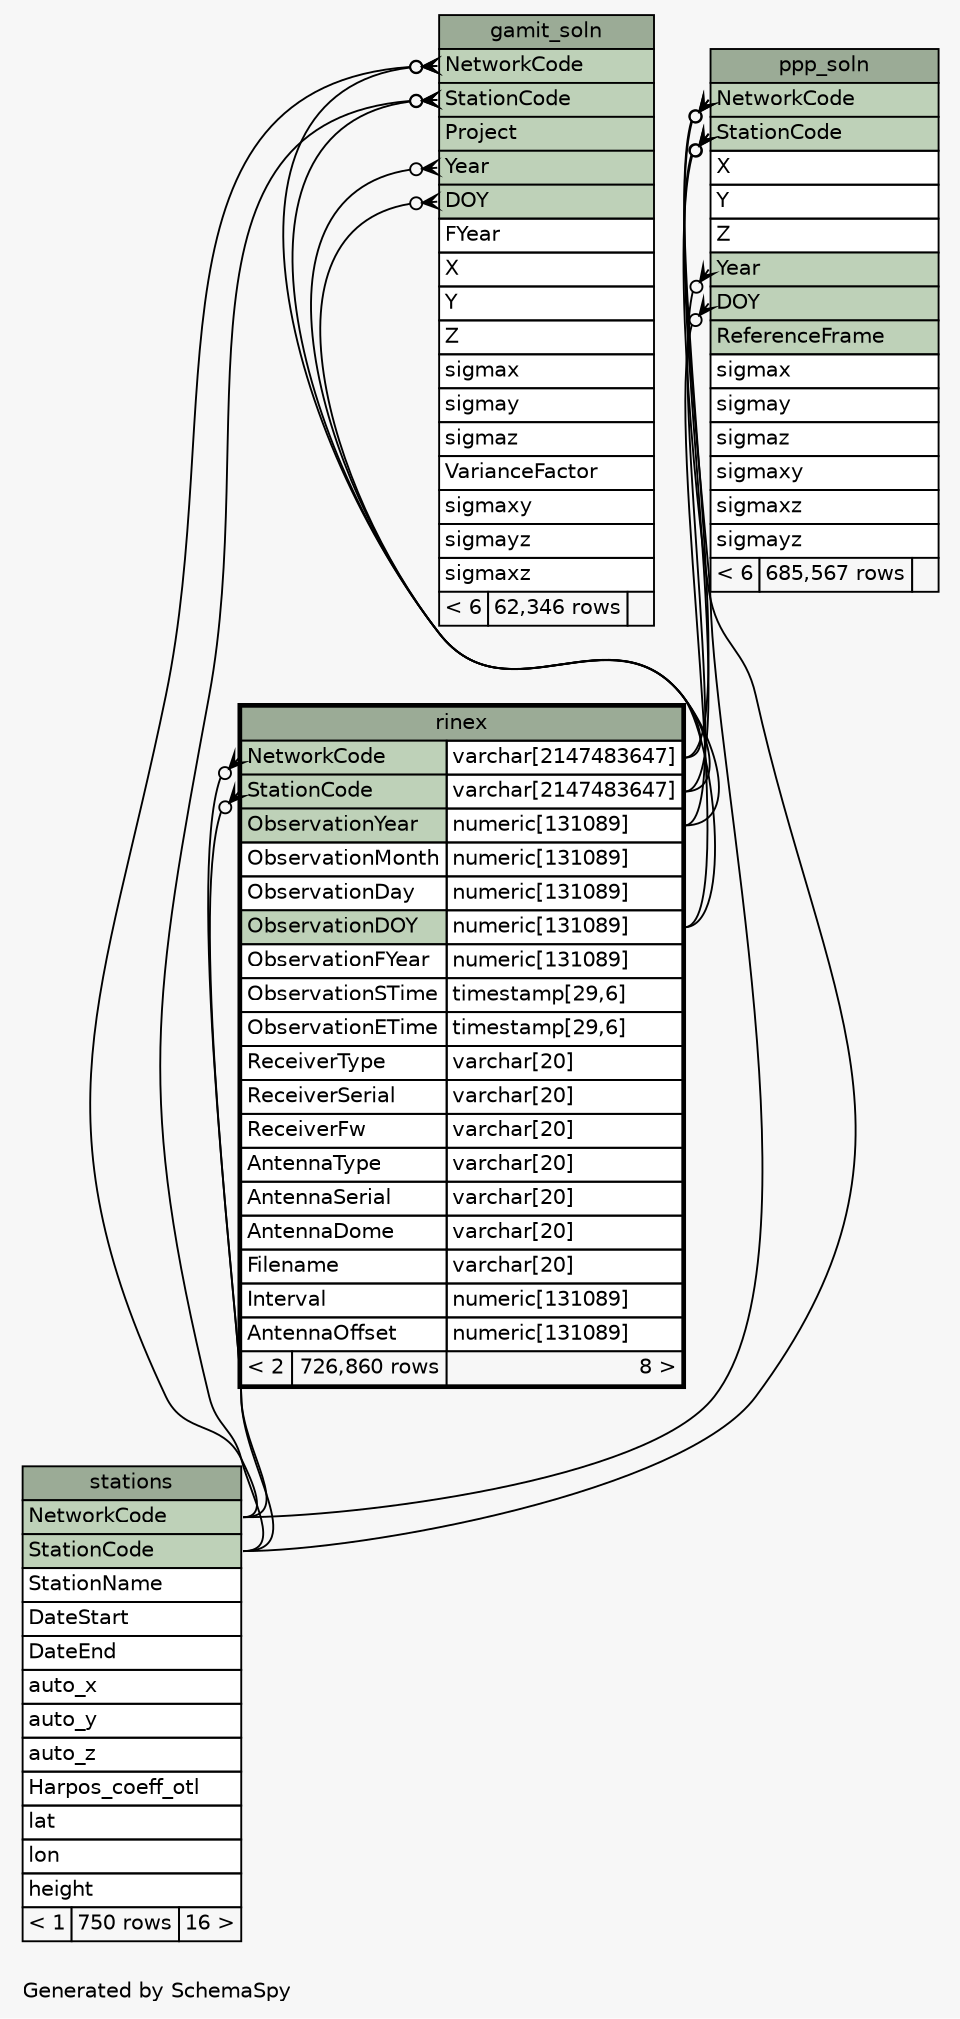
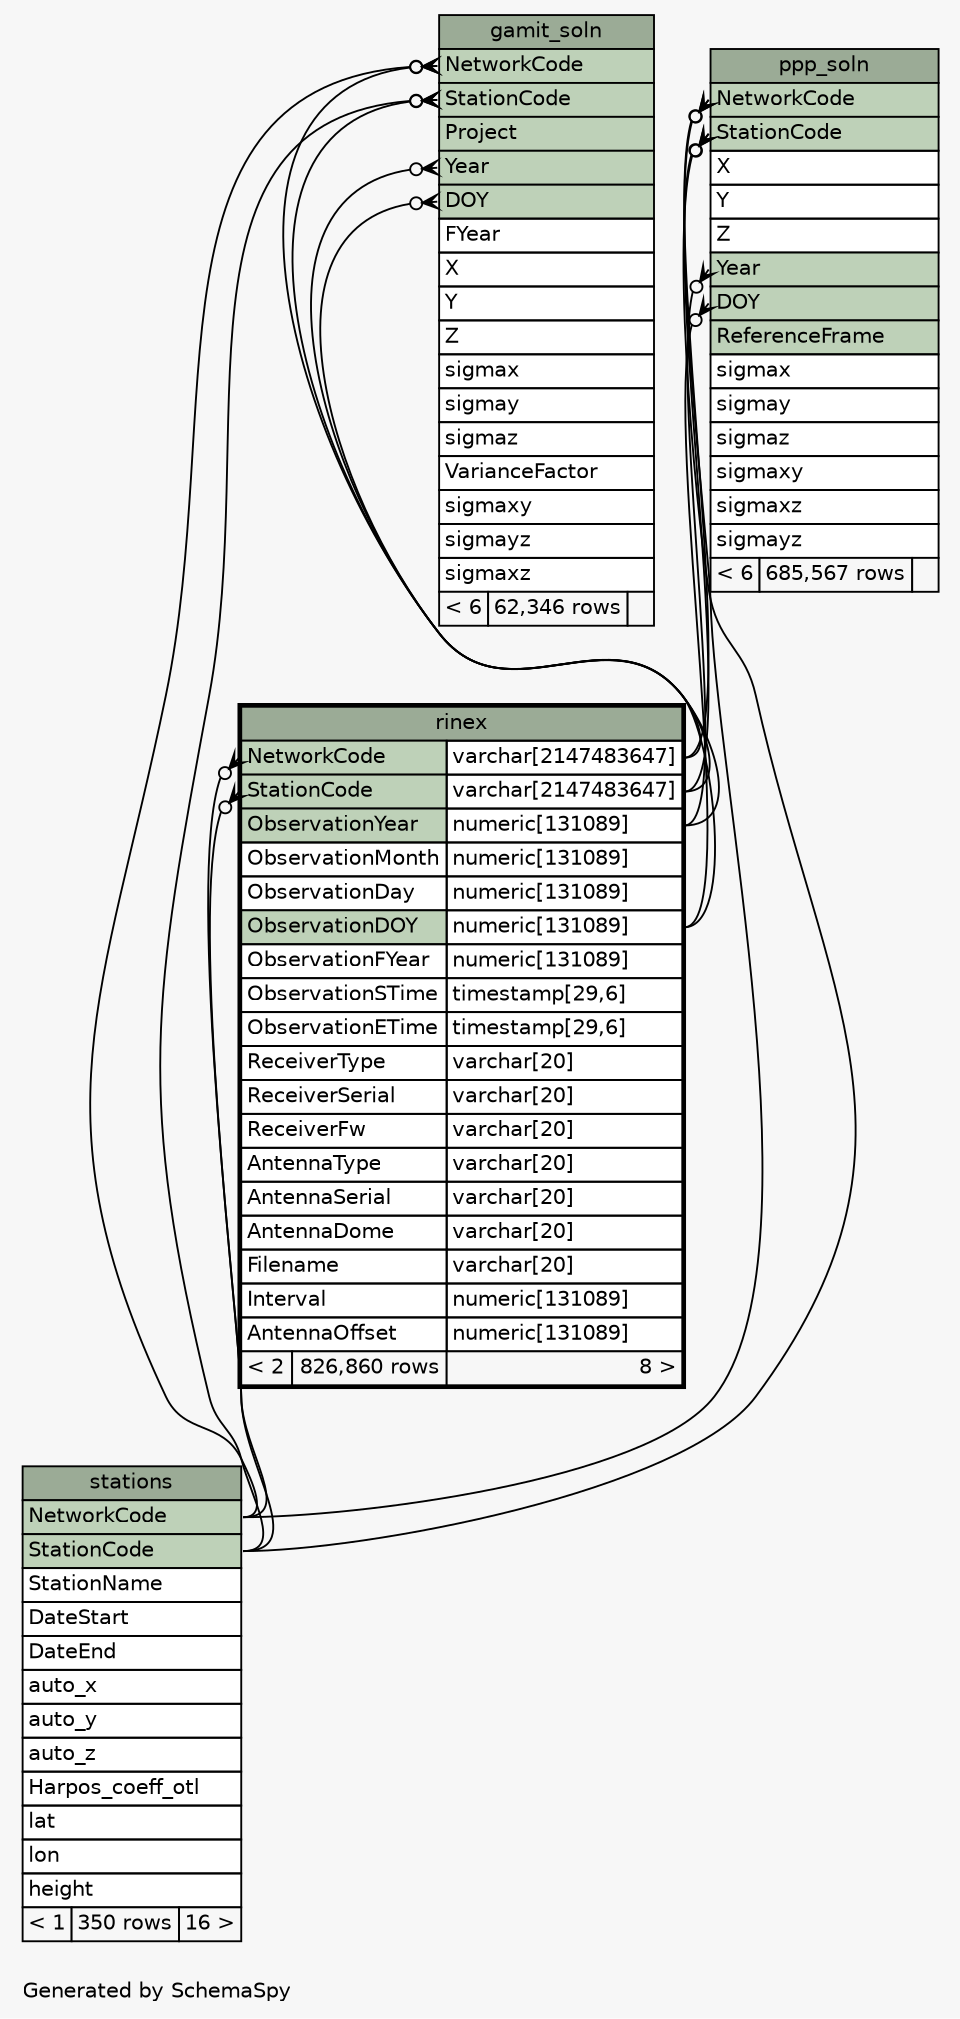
node "rinex": text "726,860 rows" -> "826,860 rows"
node "stations": text "750 rows" -> "350 rows"
